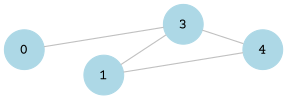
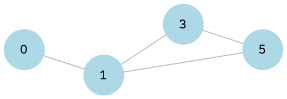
edge "3" -- "0": now "1" -- "0"
node "4": label "4" -> "5"
